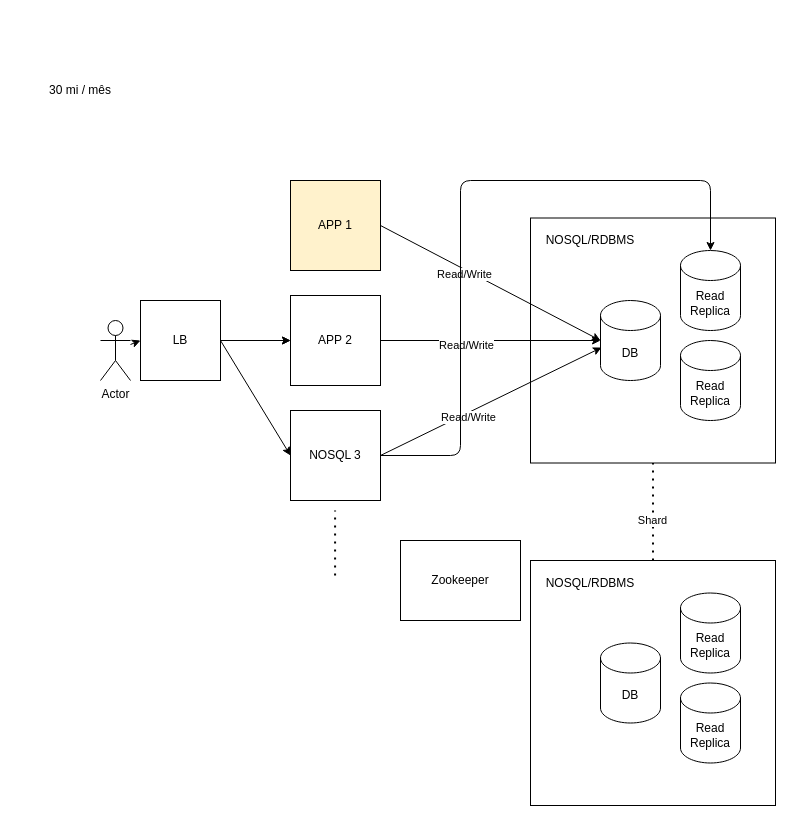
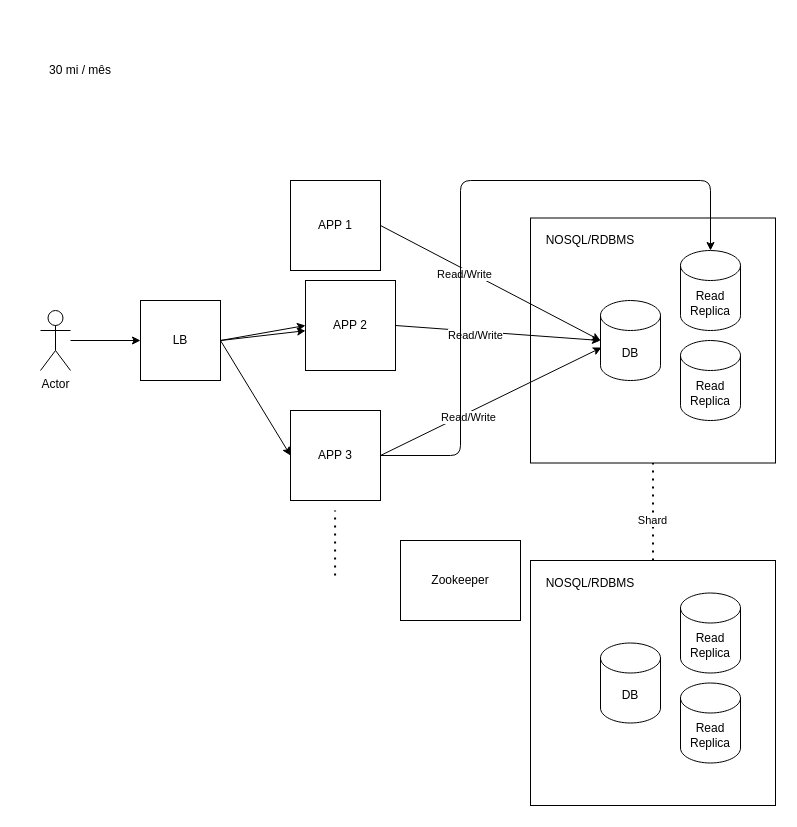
node "30 mi / mês": moved (81, 91) -> (81, 71)
node "APP 1": fillcolor #fff2cc -> #ffffff
node "APP 2": moved (336, 341) -> (351, 326)
node "Actor": moved (116, 351) -> (56, 341)
node "NOSQL 3": label "NOSQL 3" -> "APP 3"
